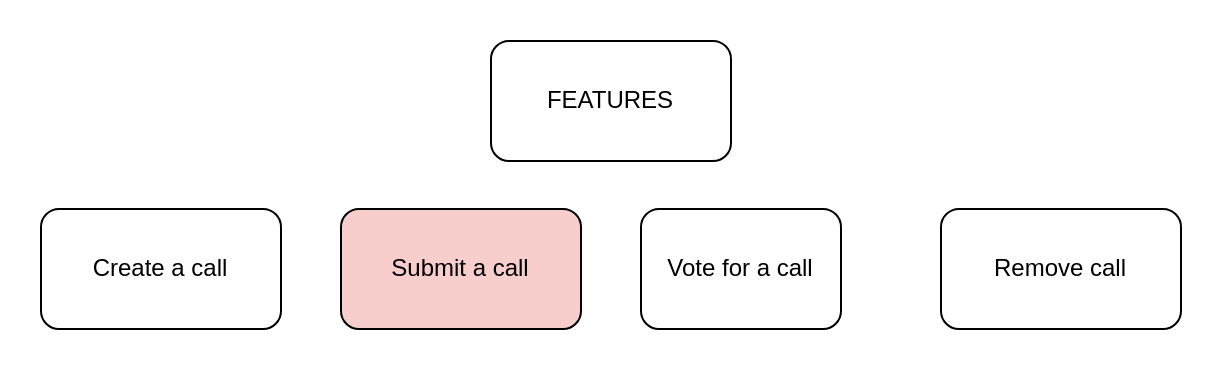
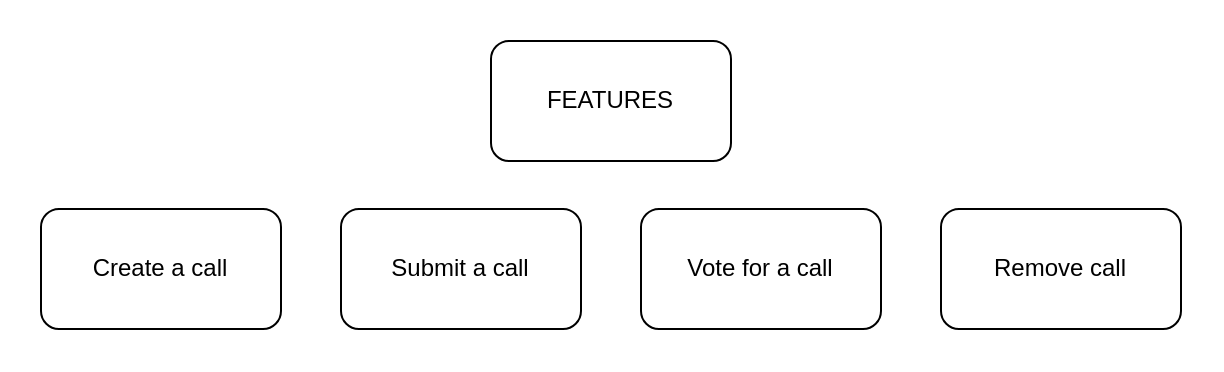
node "Submit a call": fillcolor #f8cecc -> #ffffff
node "Vote for a call": size 200x120 -> 240x120
